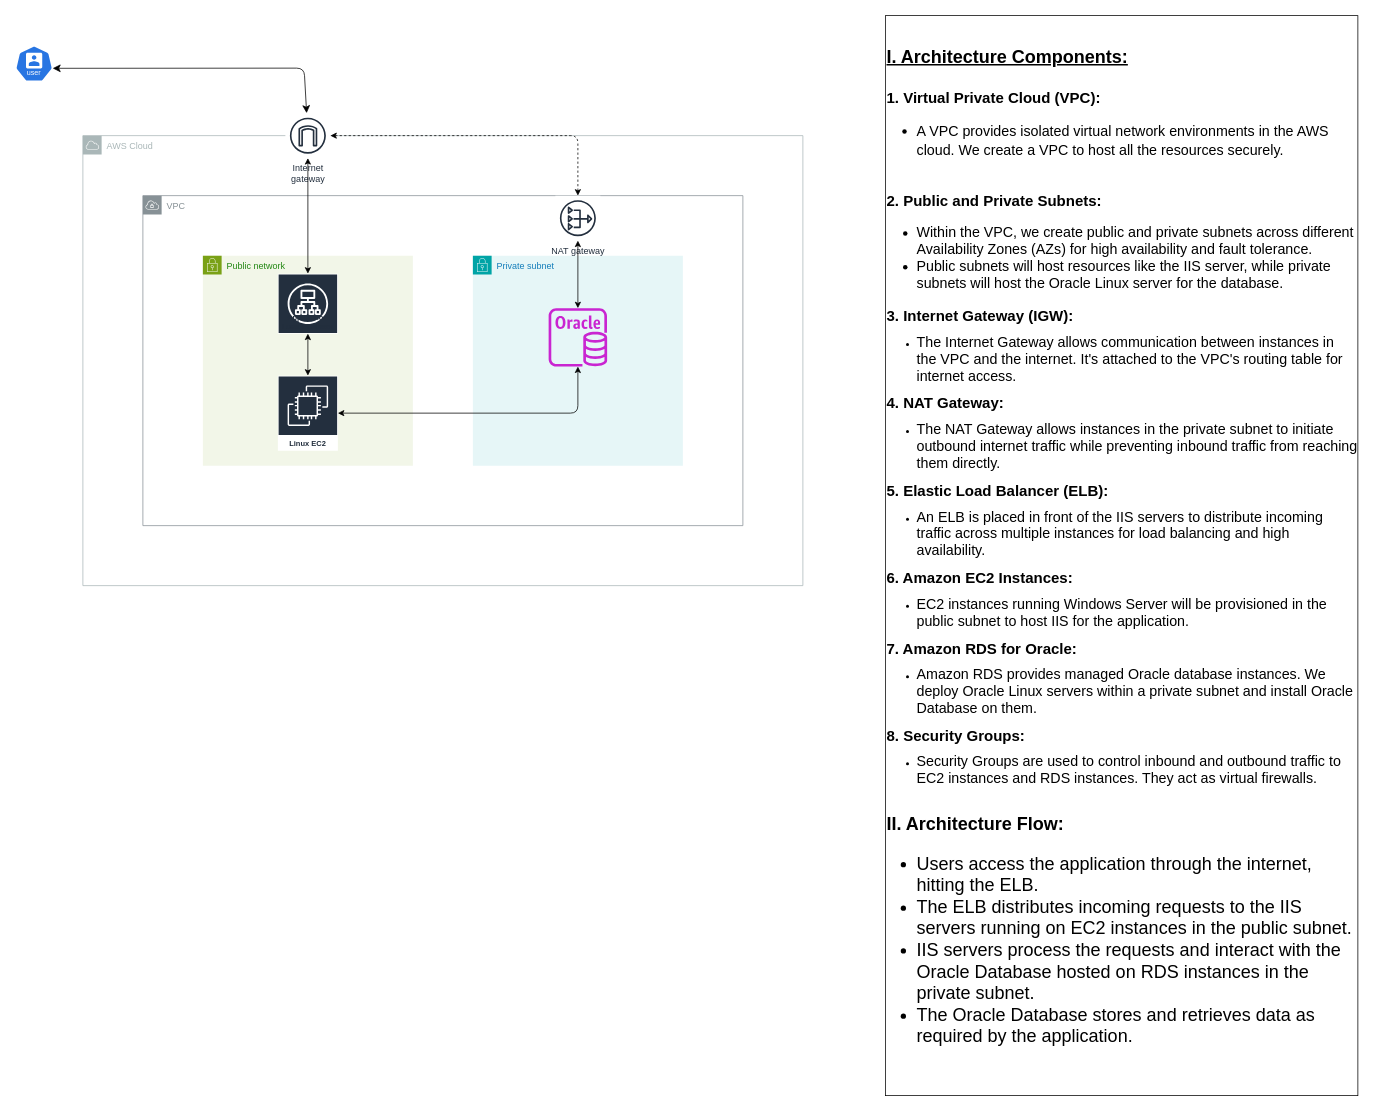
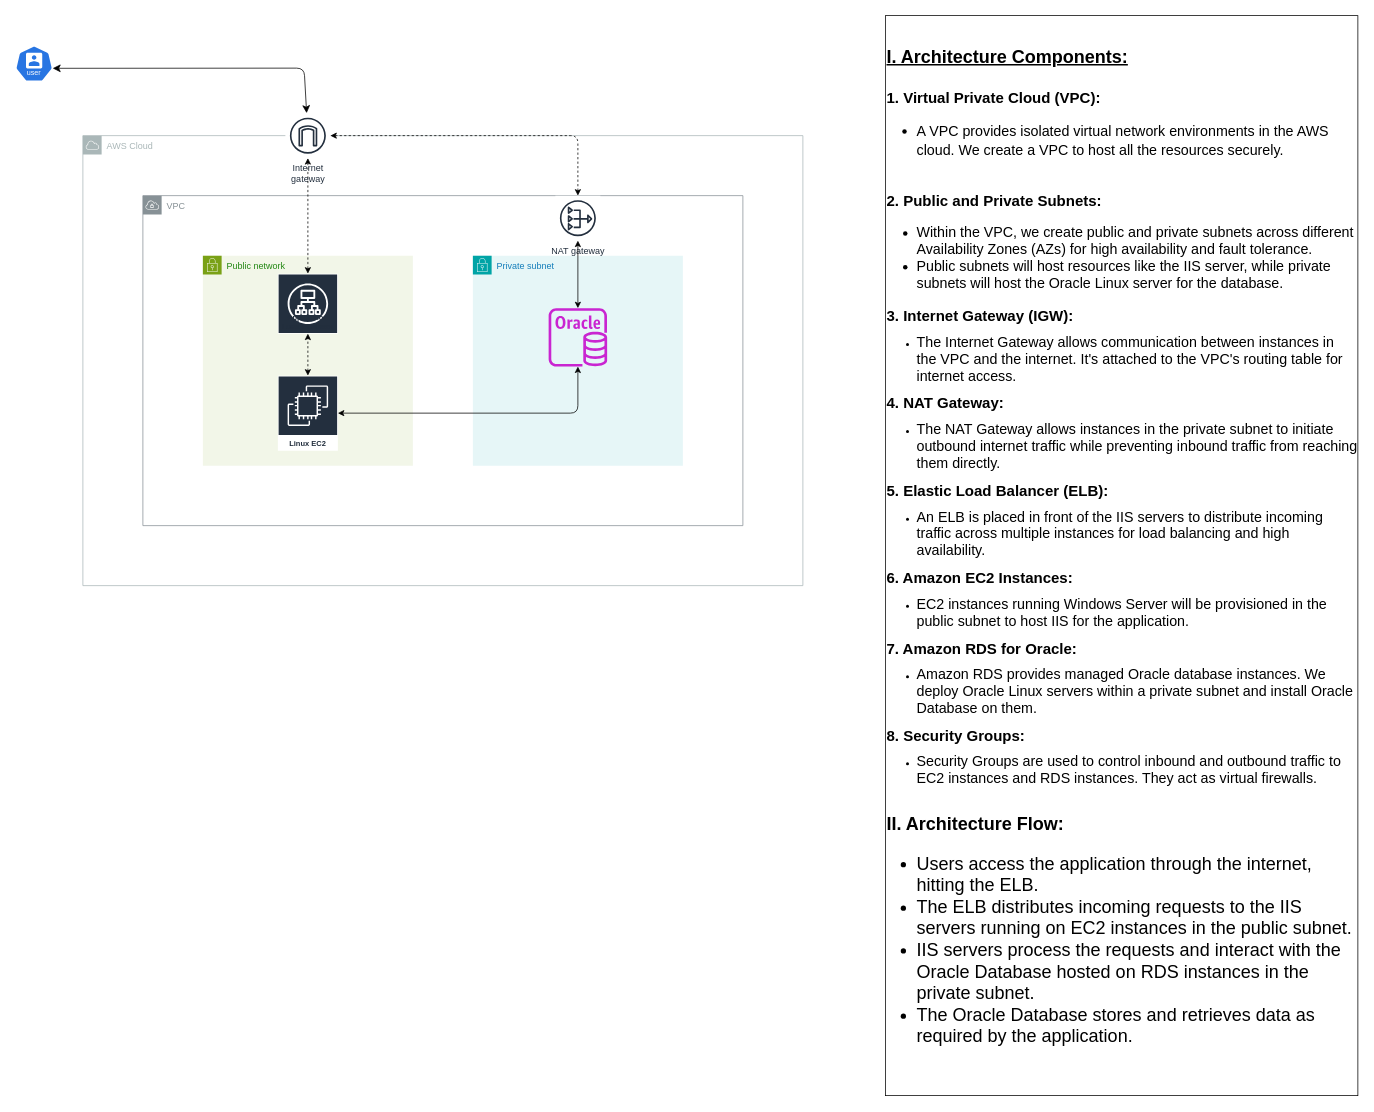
edge "Internet gateway" -- "Application Load Balancer": style solid -> dashed
edge "Application Load Balancer" -- "Linux EC2": style solid -> dashed
